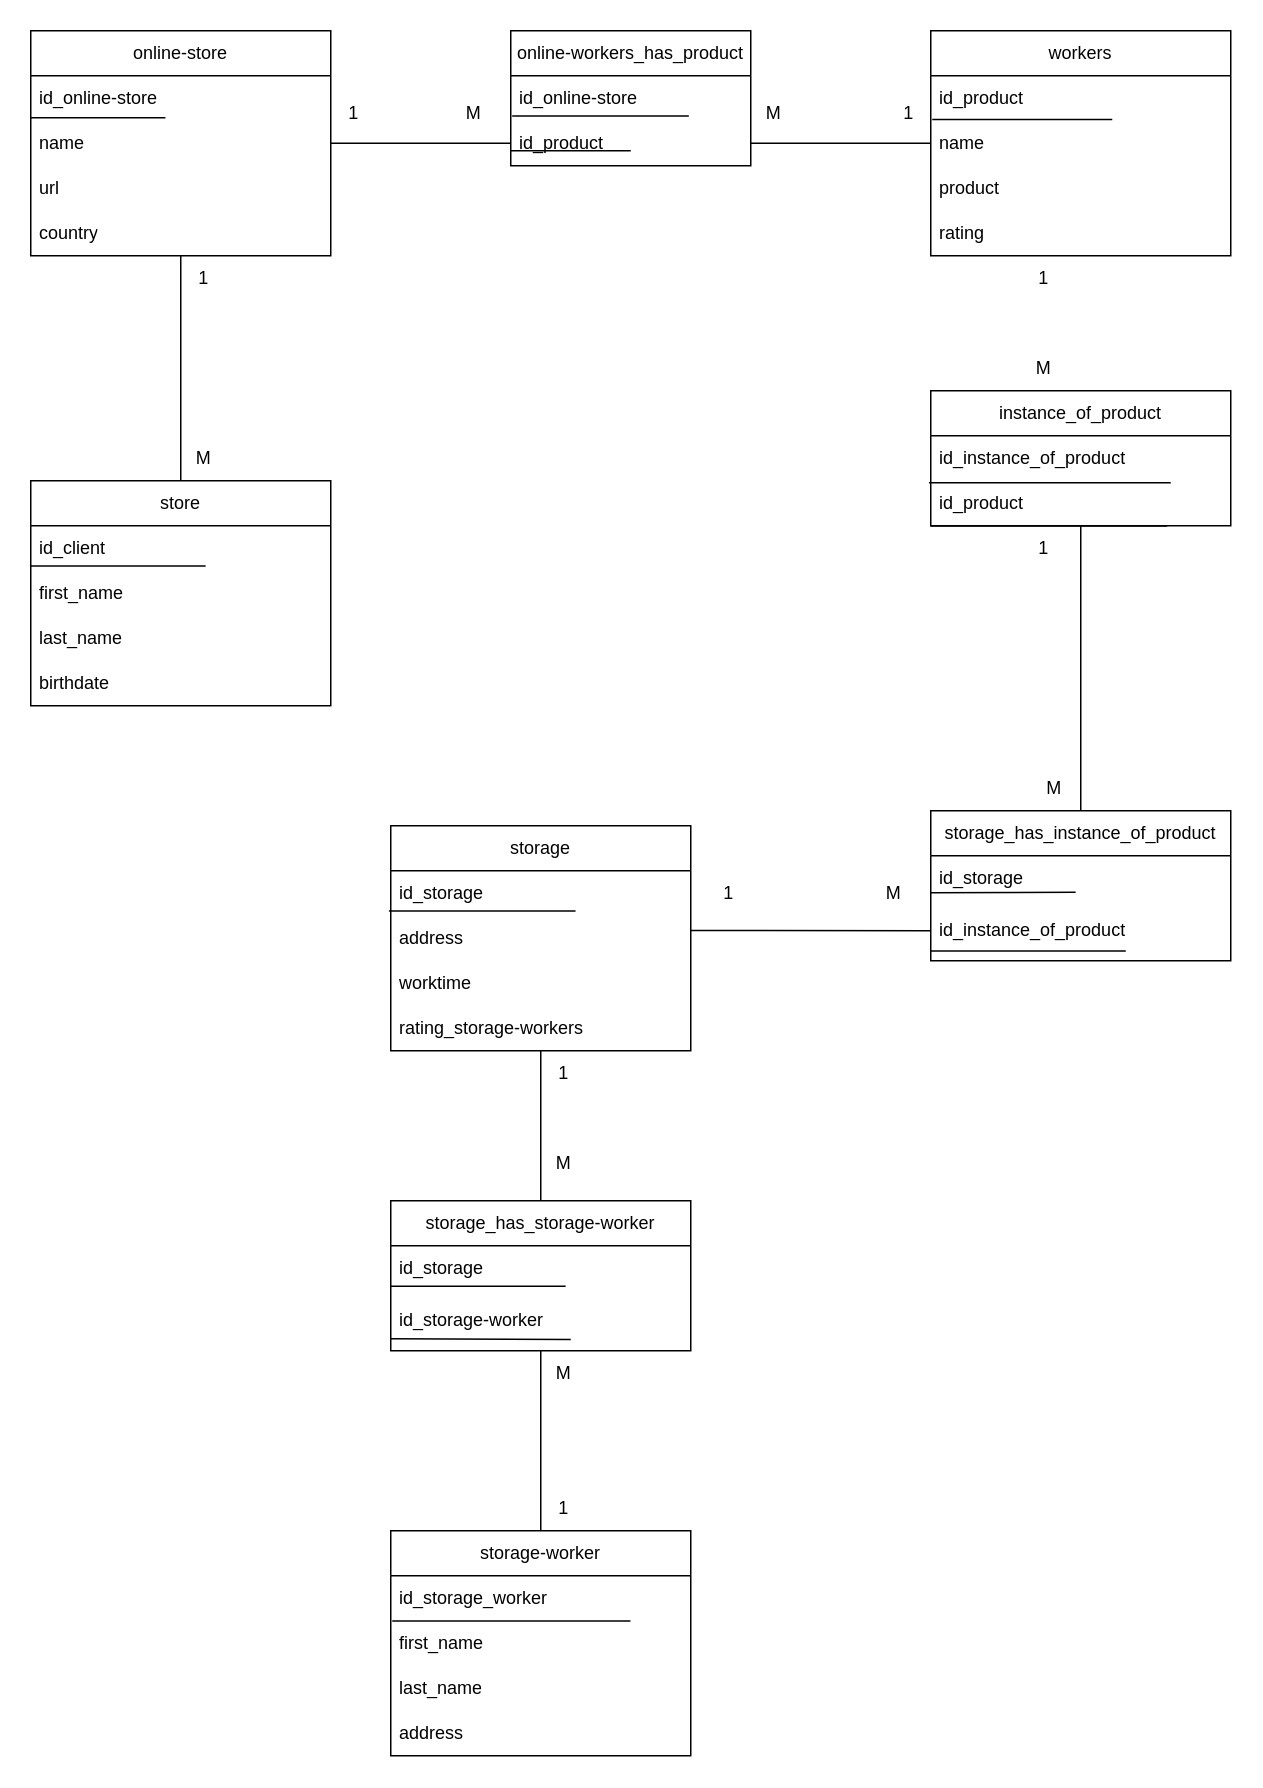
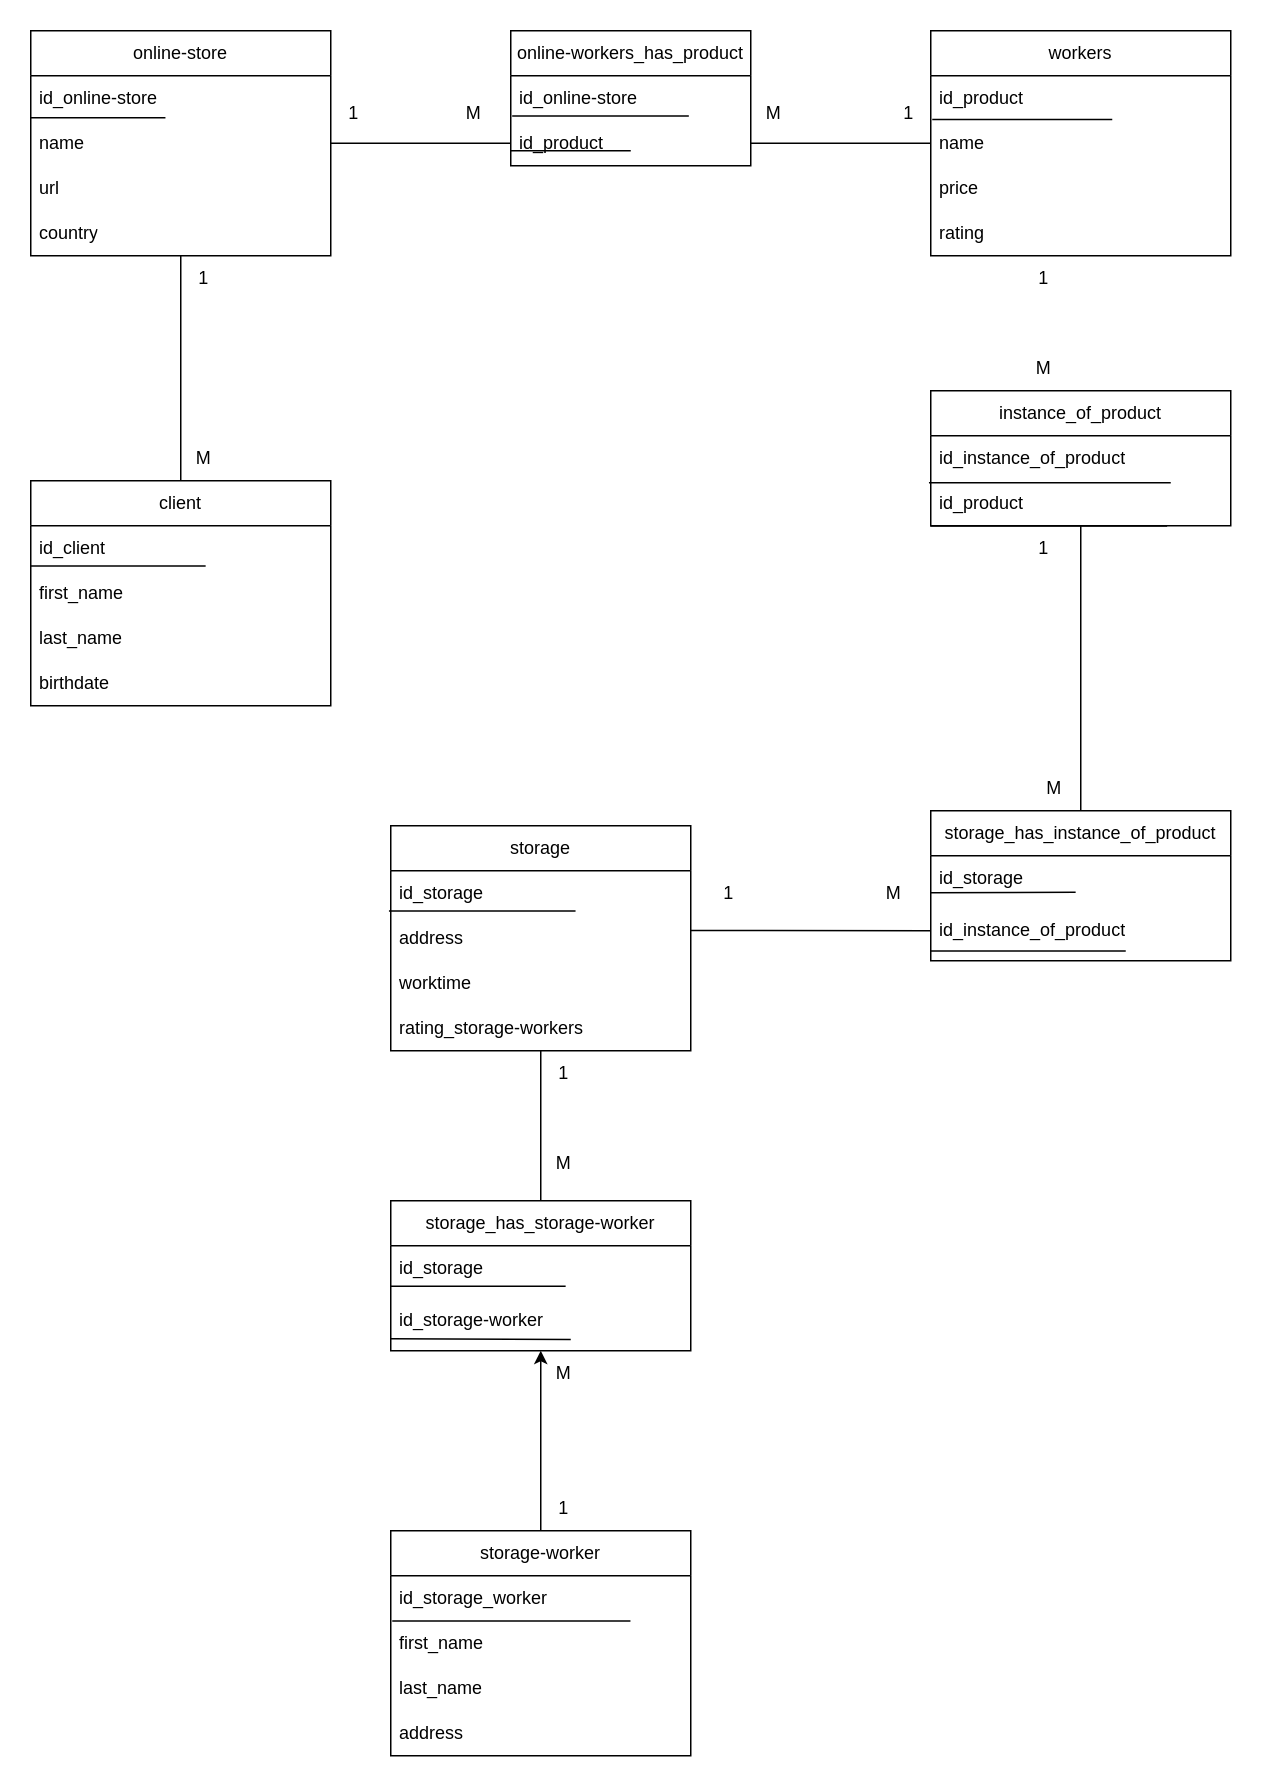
node "product": label "product" -> "price"
node "store": label "store" -> "client"
edge "id_storage-worker" -- "storage-worker": arrowhead none -> classic
